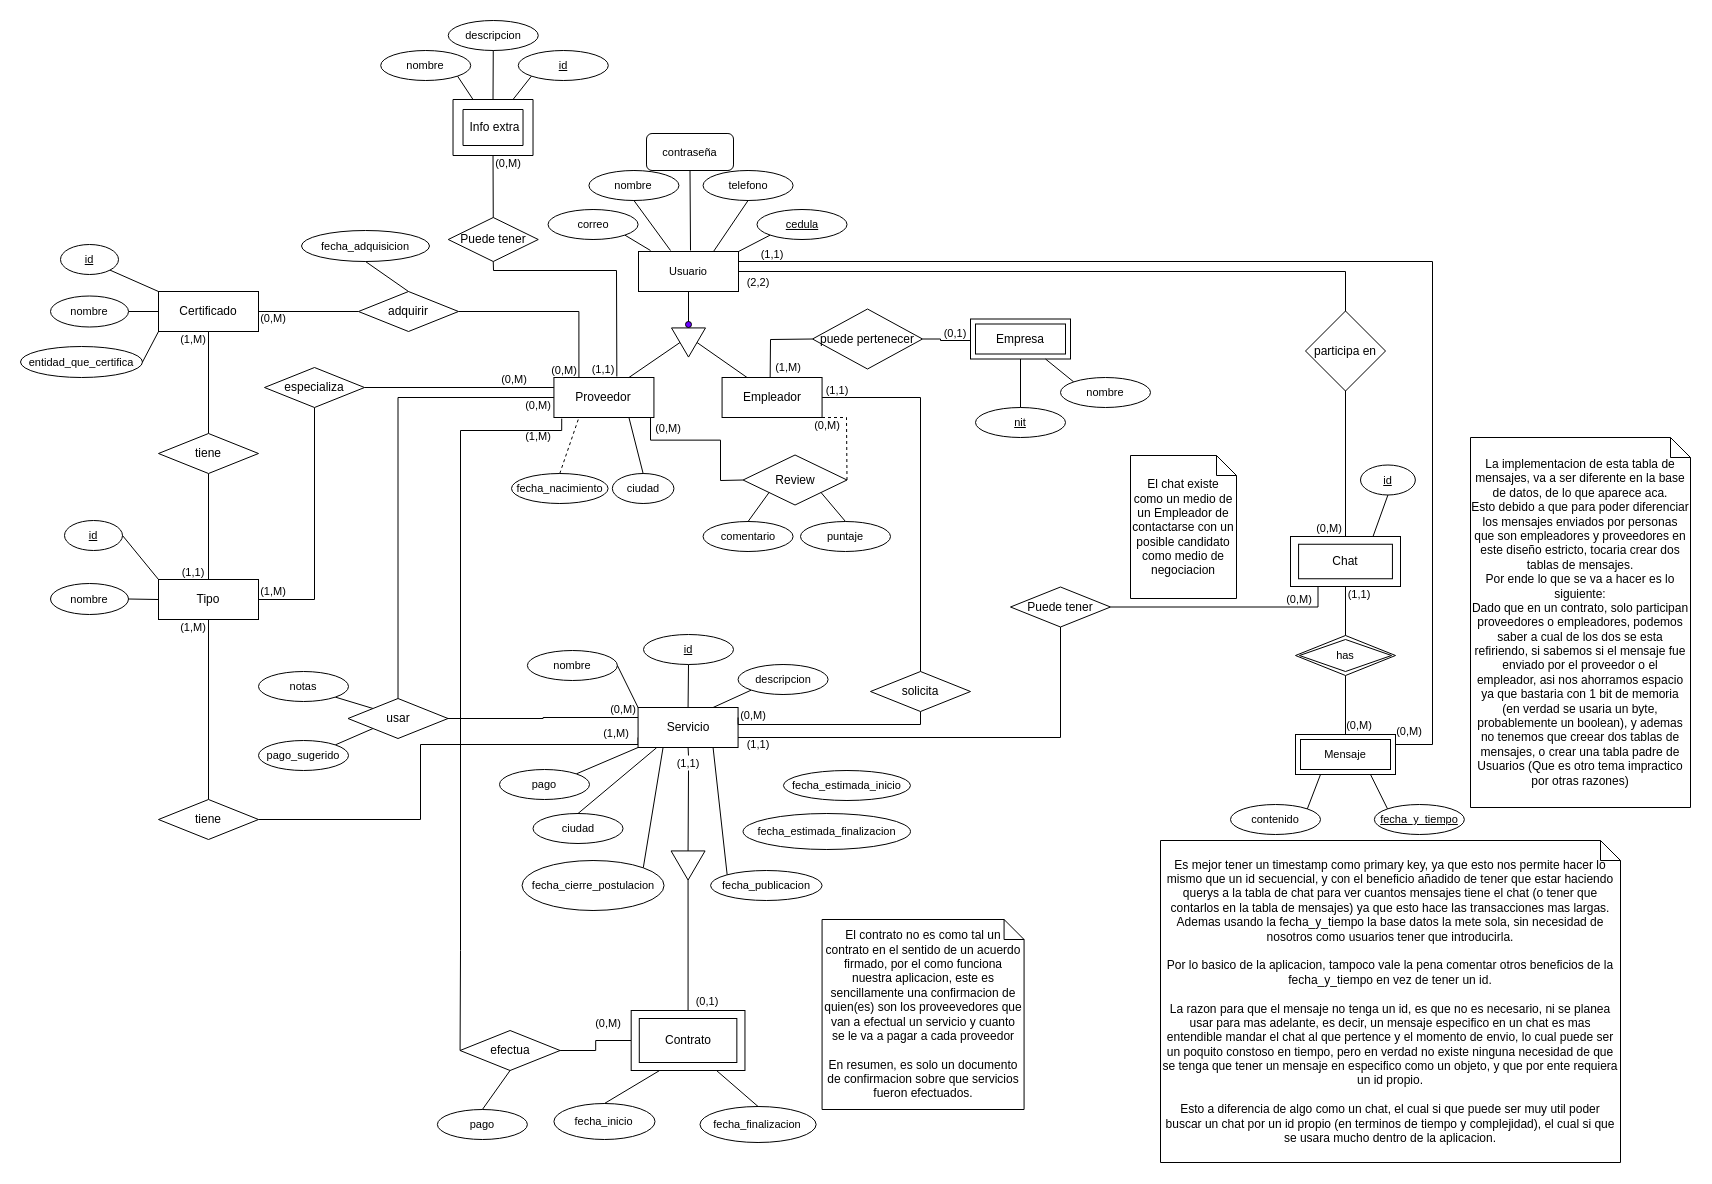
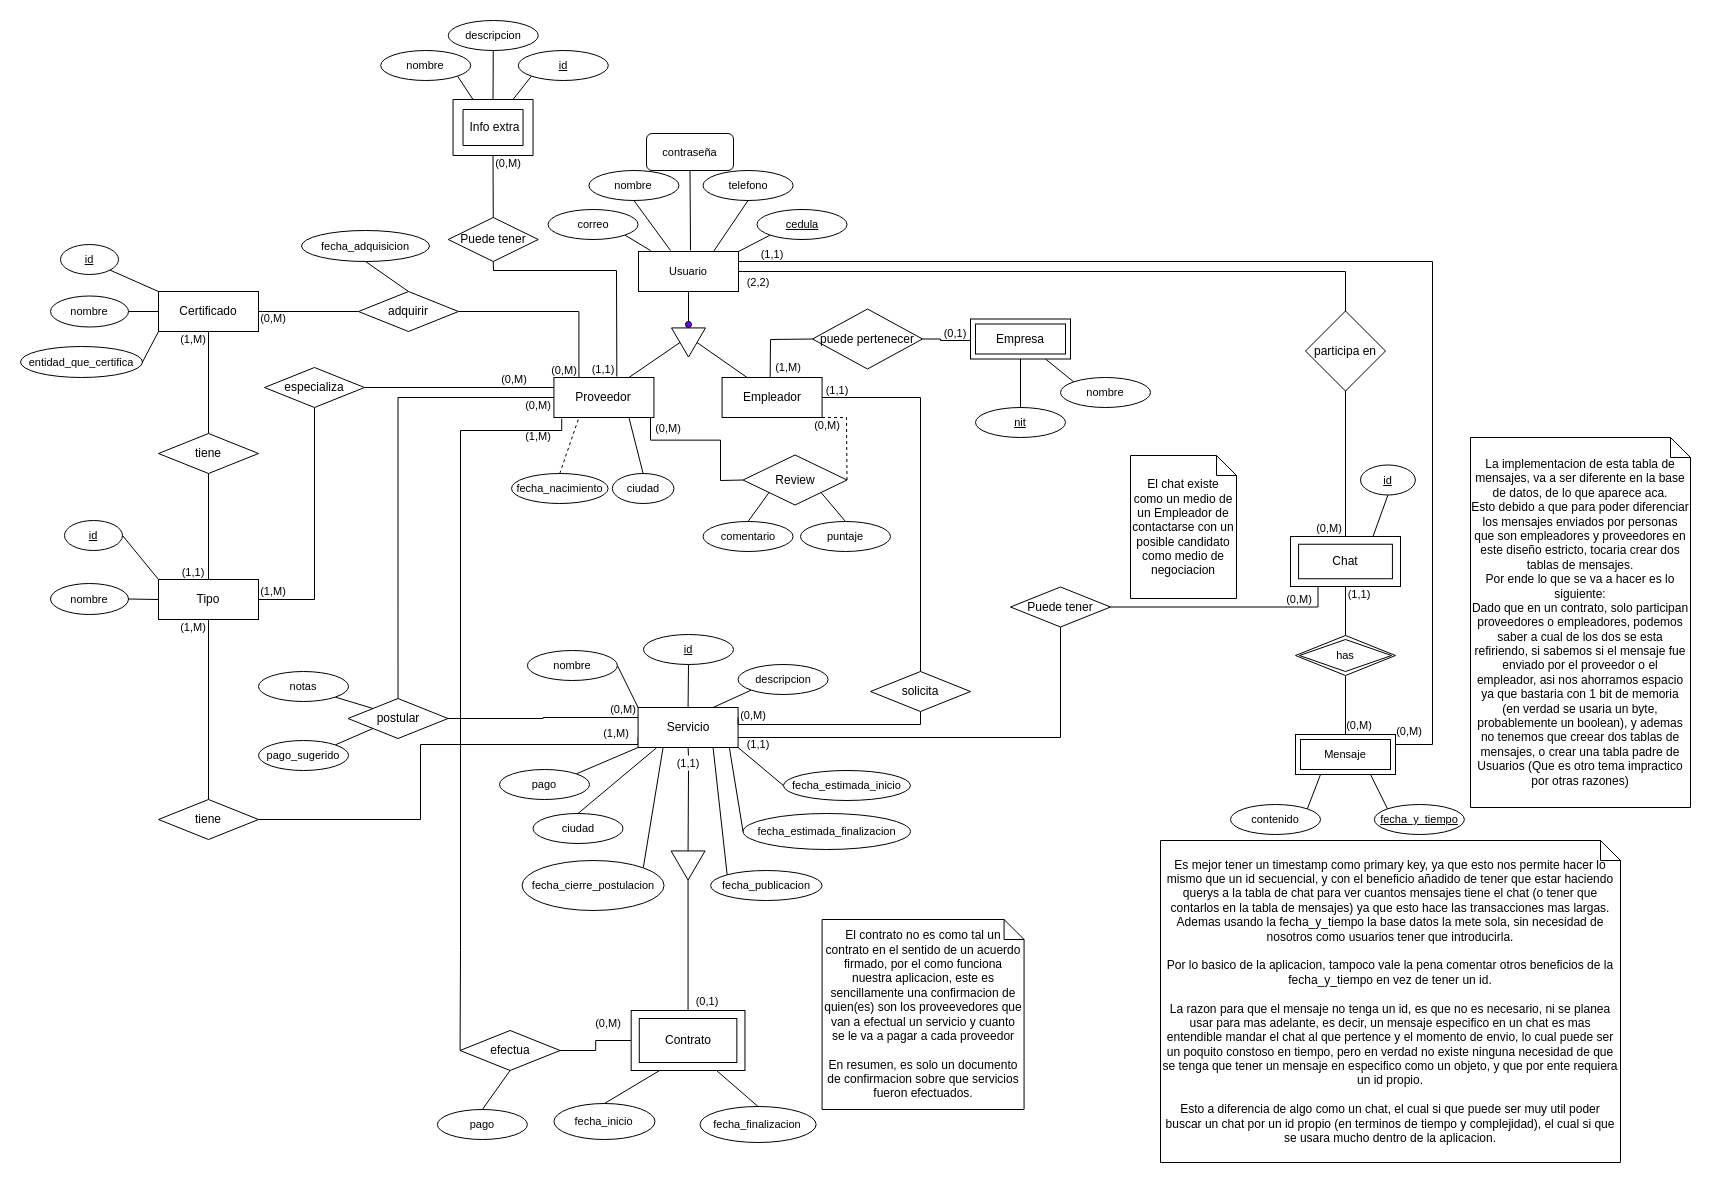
node "usar": label "usar" -> "postular"
edge "Servicio" -- "fecha_estimada_inicio": added
edge "Servicio" -- "fecha_estimada_finalizacion": added
